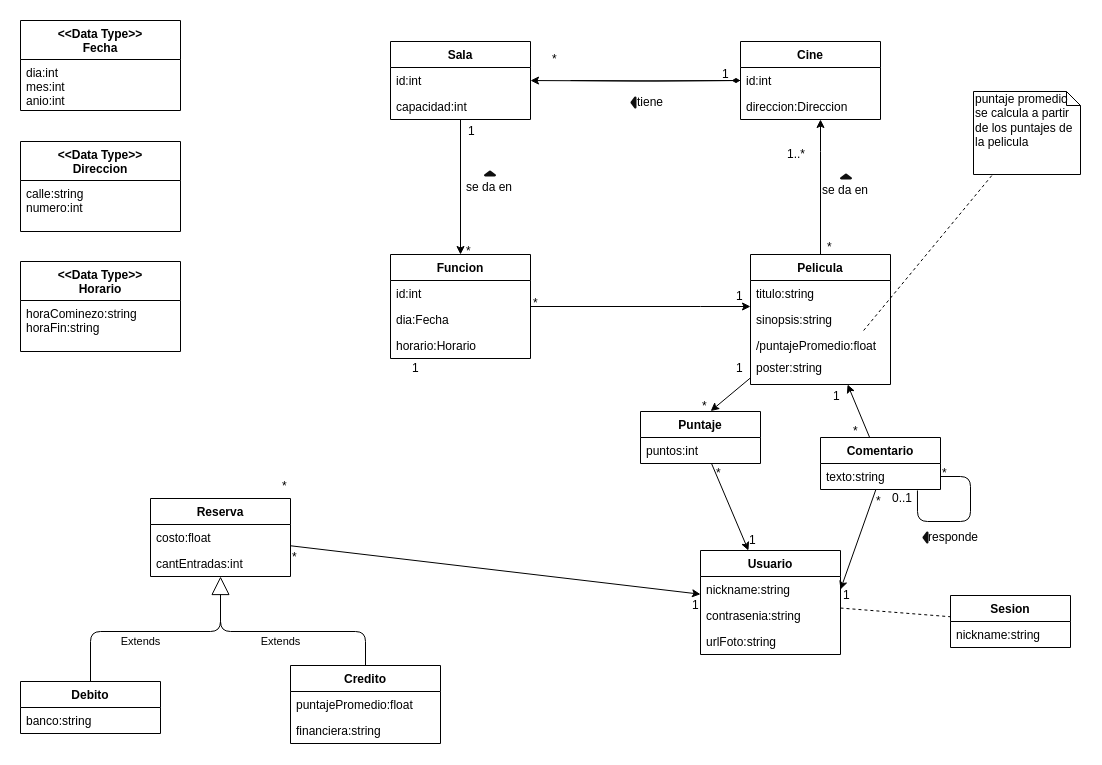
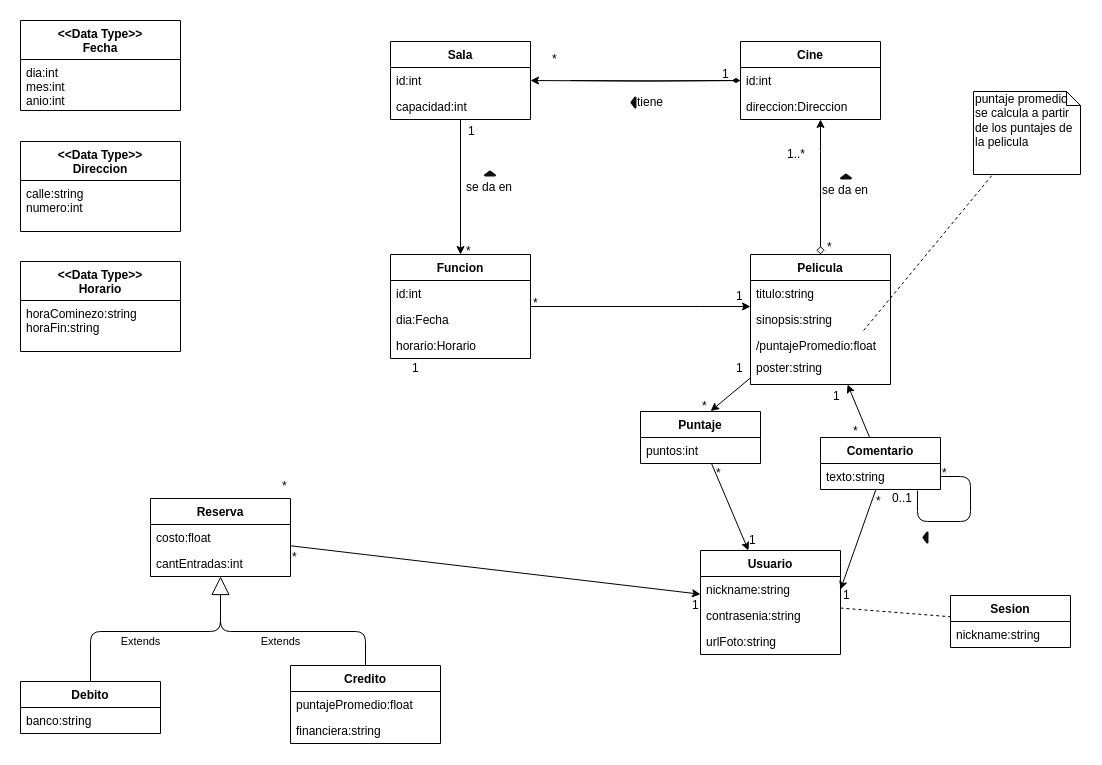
edge "Pelicula" -> "Cine": arrowhead none -> diamond
node "responde": removed
